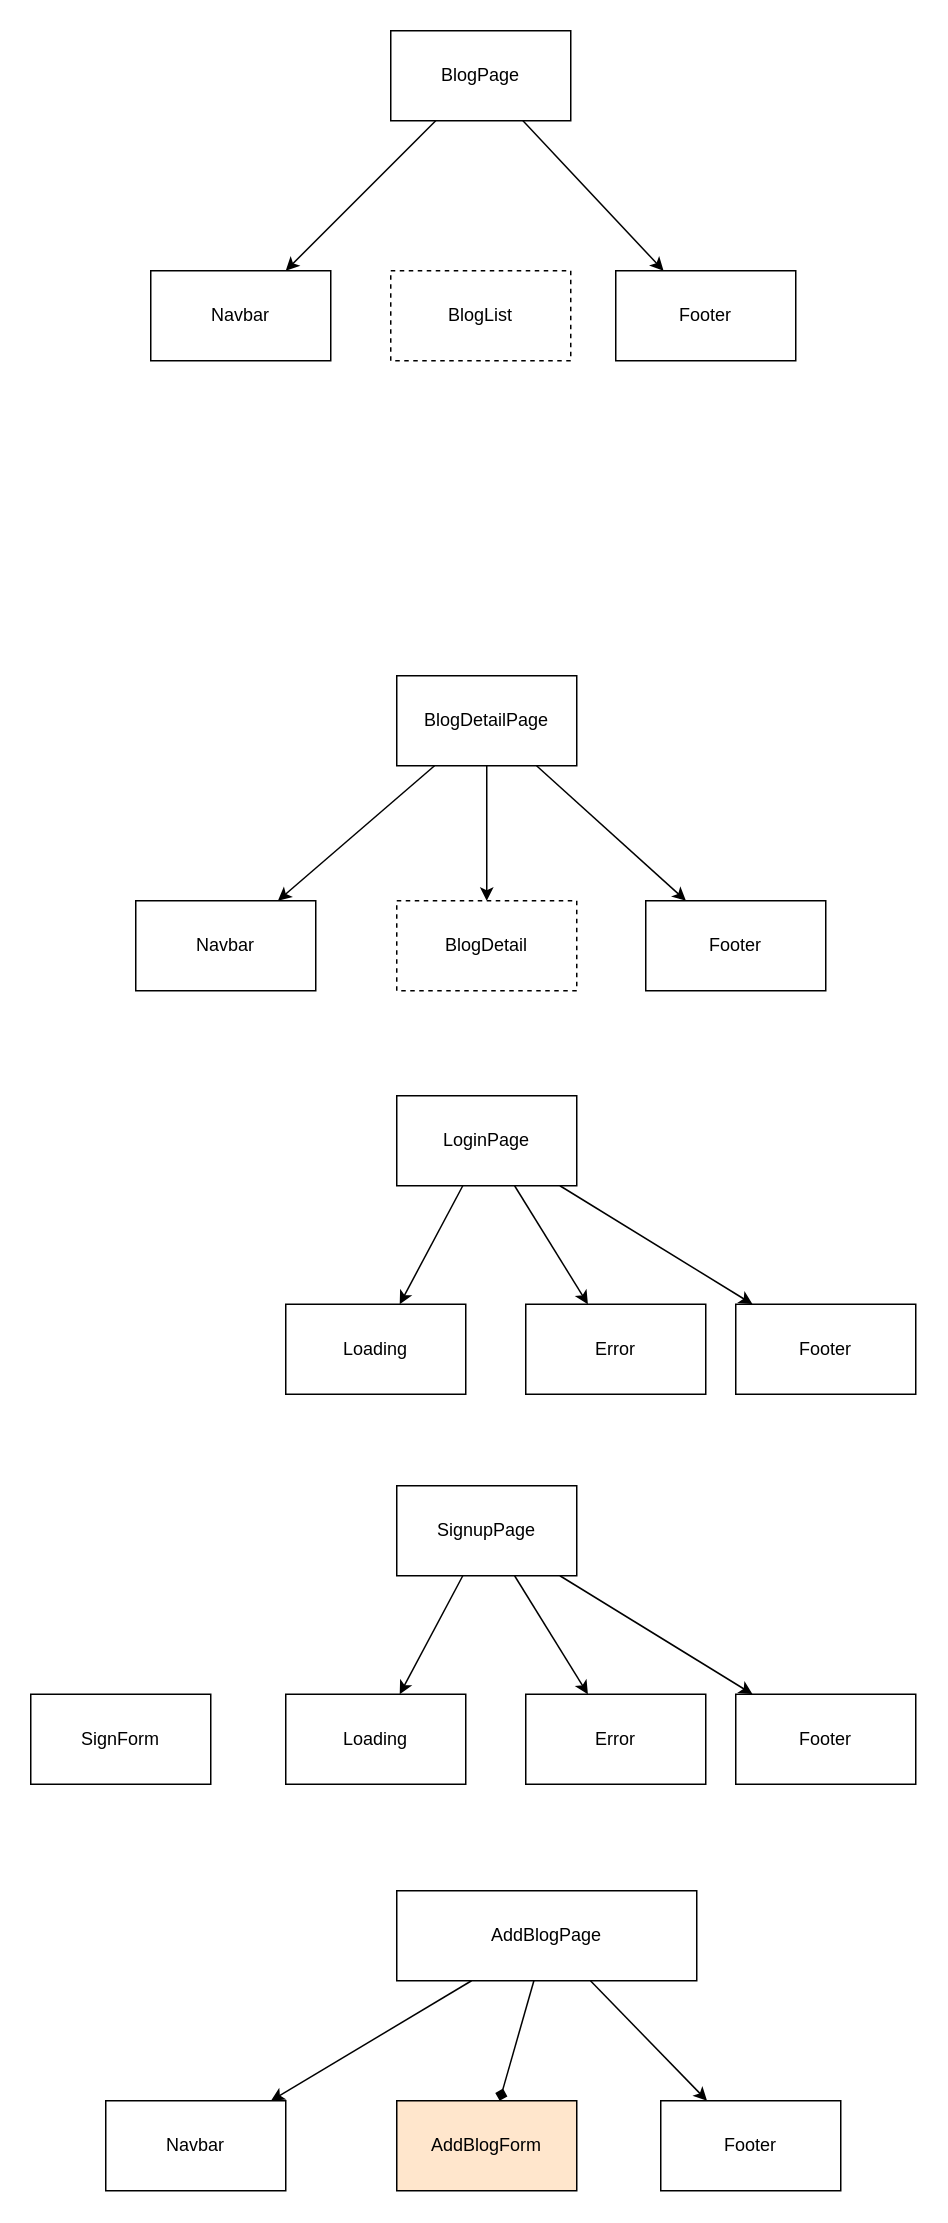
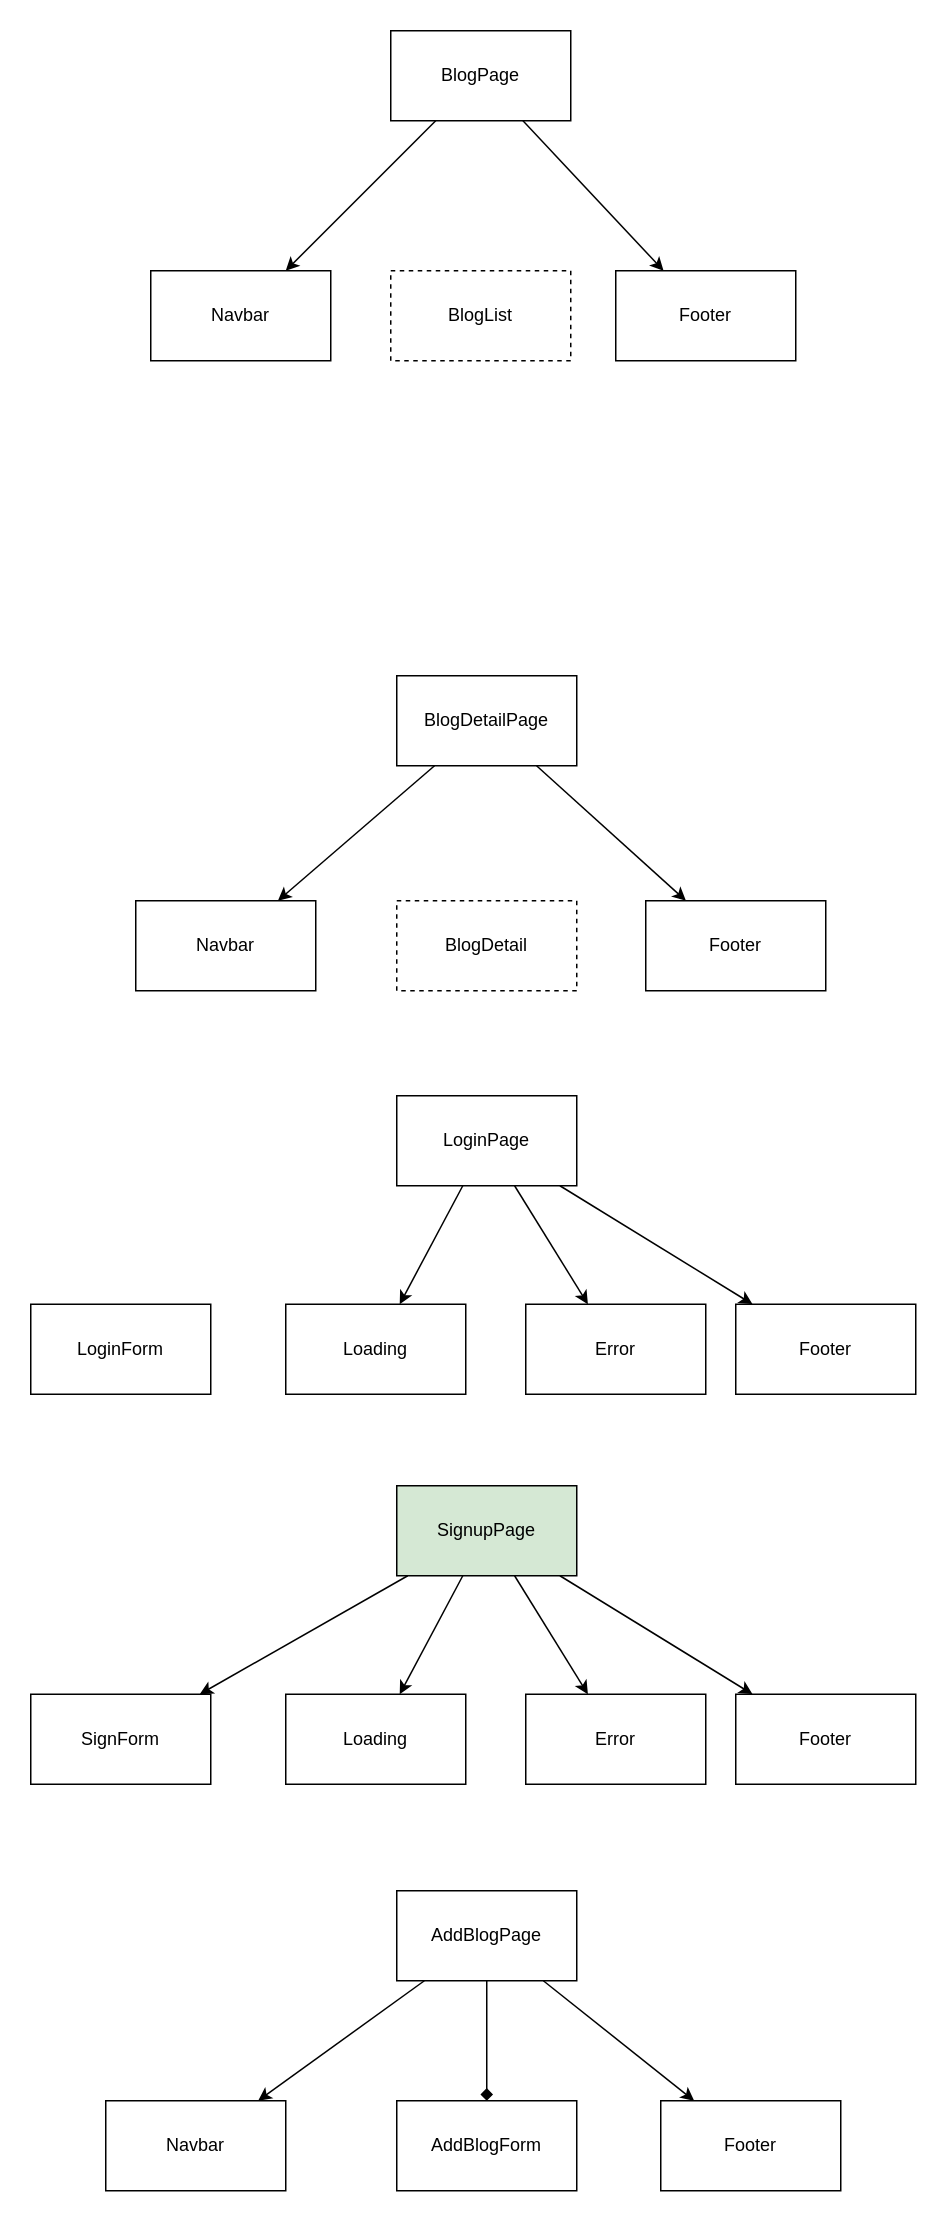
edge "BlogDetailPage" -> "BlogDetail": removed
node "LoginForm": added
node "SignupPage": fillcolor #ffffff -> #d5e8d4
edge "SignupPage" -> "SignForm": added
node "AddBlogPage": size 300x90 -> 180x90
node "AddBlogForm": fillcolor #ffe6cc -> #ffffff
